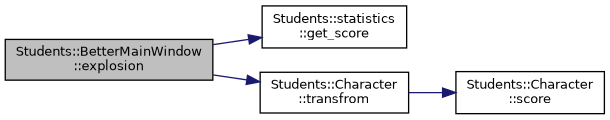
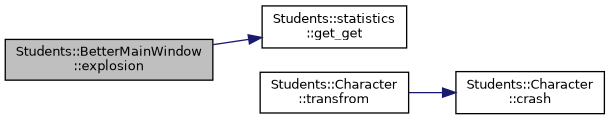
node "Students::statistics ::get_score": label "Students::statistics ::get_score" -> "Students::statistics ::get_get"
edge "Students::BetterMainWindow ::explosion" -> "Students::Character ::transfrom": removed
node "Students::Character ::score": label "Students::Character ::score" -> "Students::Character ::crash"
